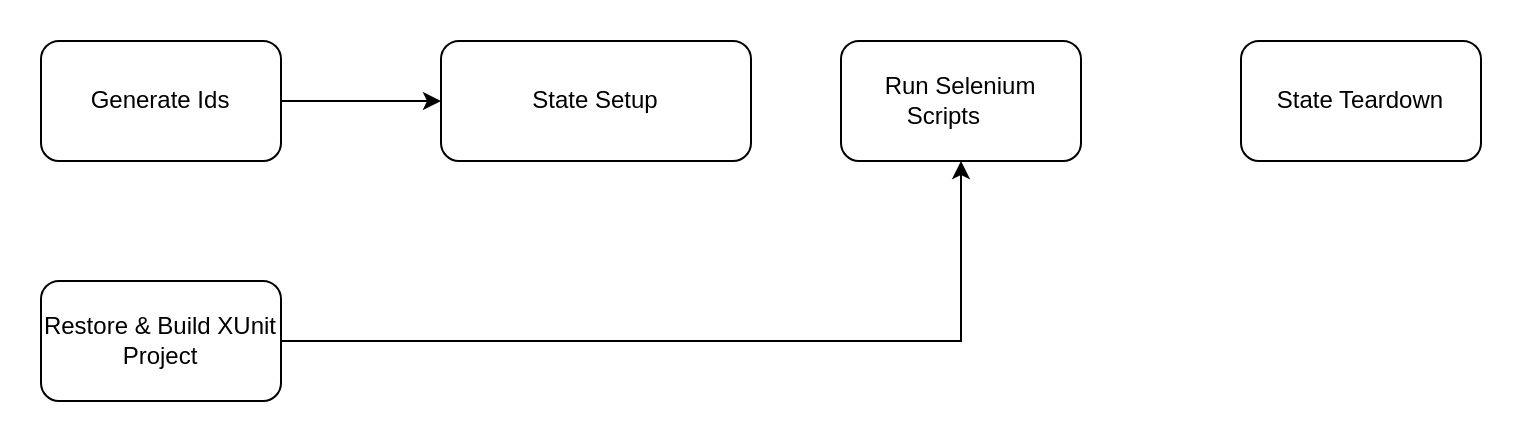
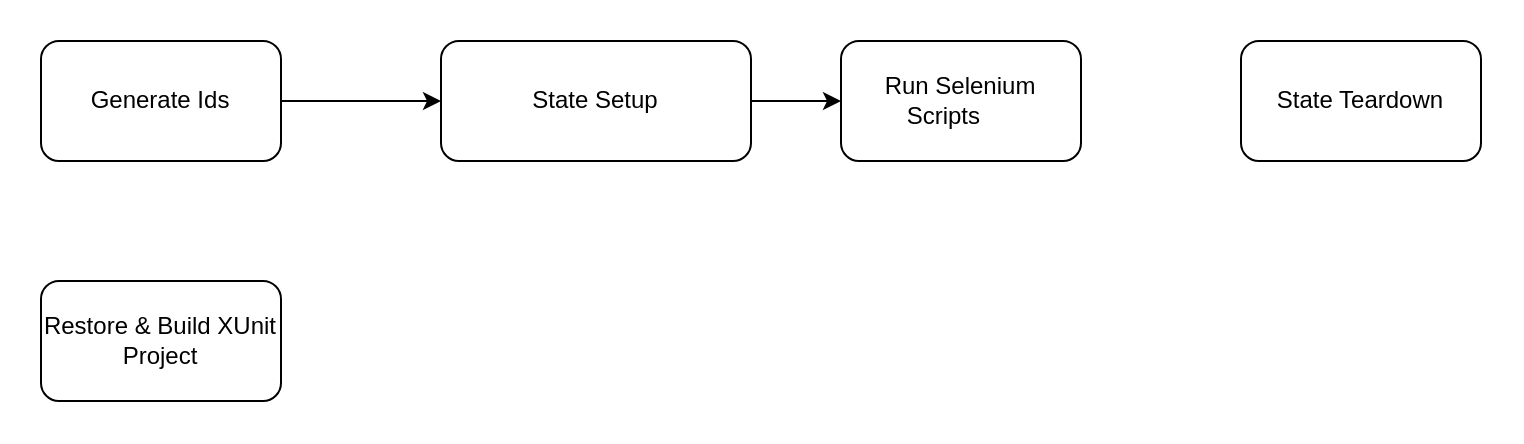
edge "State Setup" -> "Run Selenium Scripts": added
edge "Restore & Build XUnit Project" -> "Run Selenium Scripts": removed
